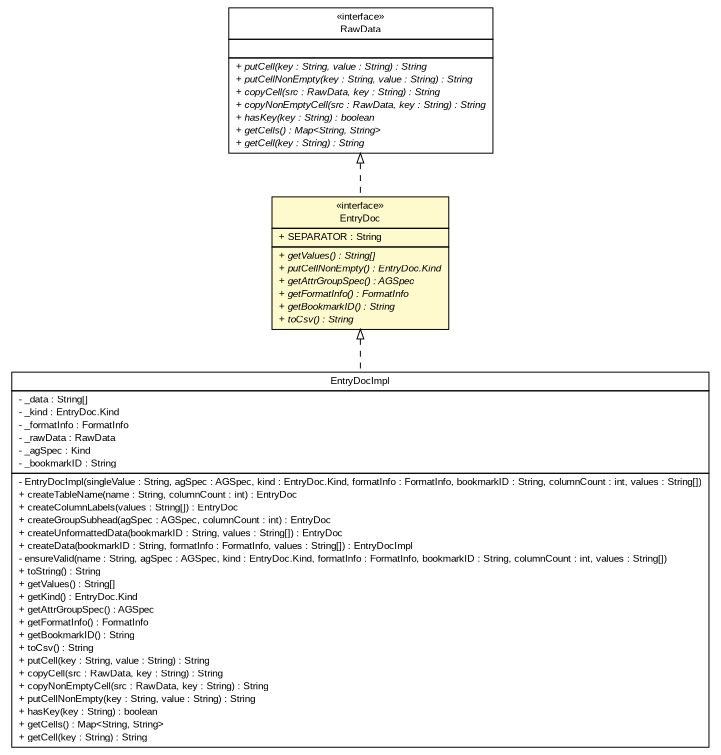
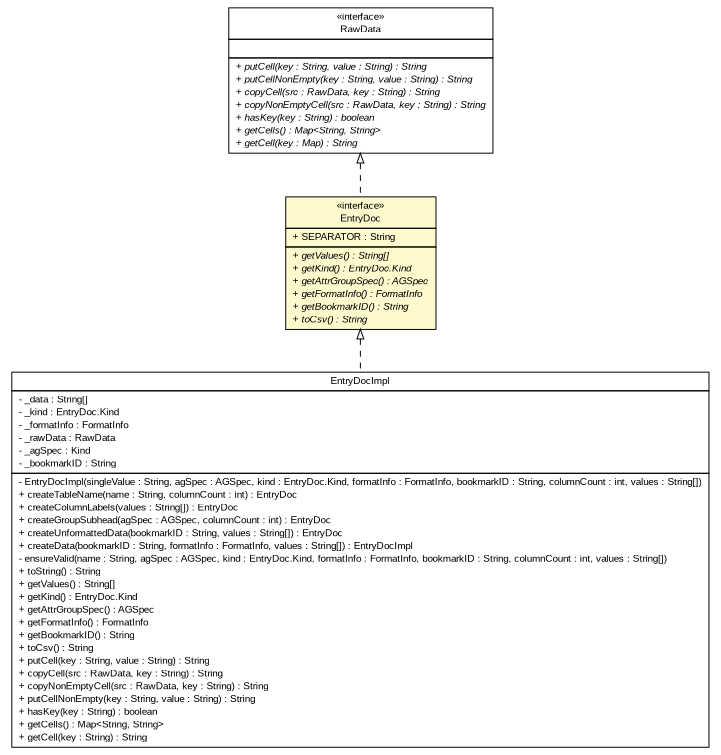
node "RawData": text "+ getCell(key : String) : String" -> "+ getCell(key : Map) : String"
node "EntryDoc": text "+ putCellNonEmpty() : EntryDoc.Kind" -> "+ getKind() : EntryDoc.Kind"
